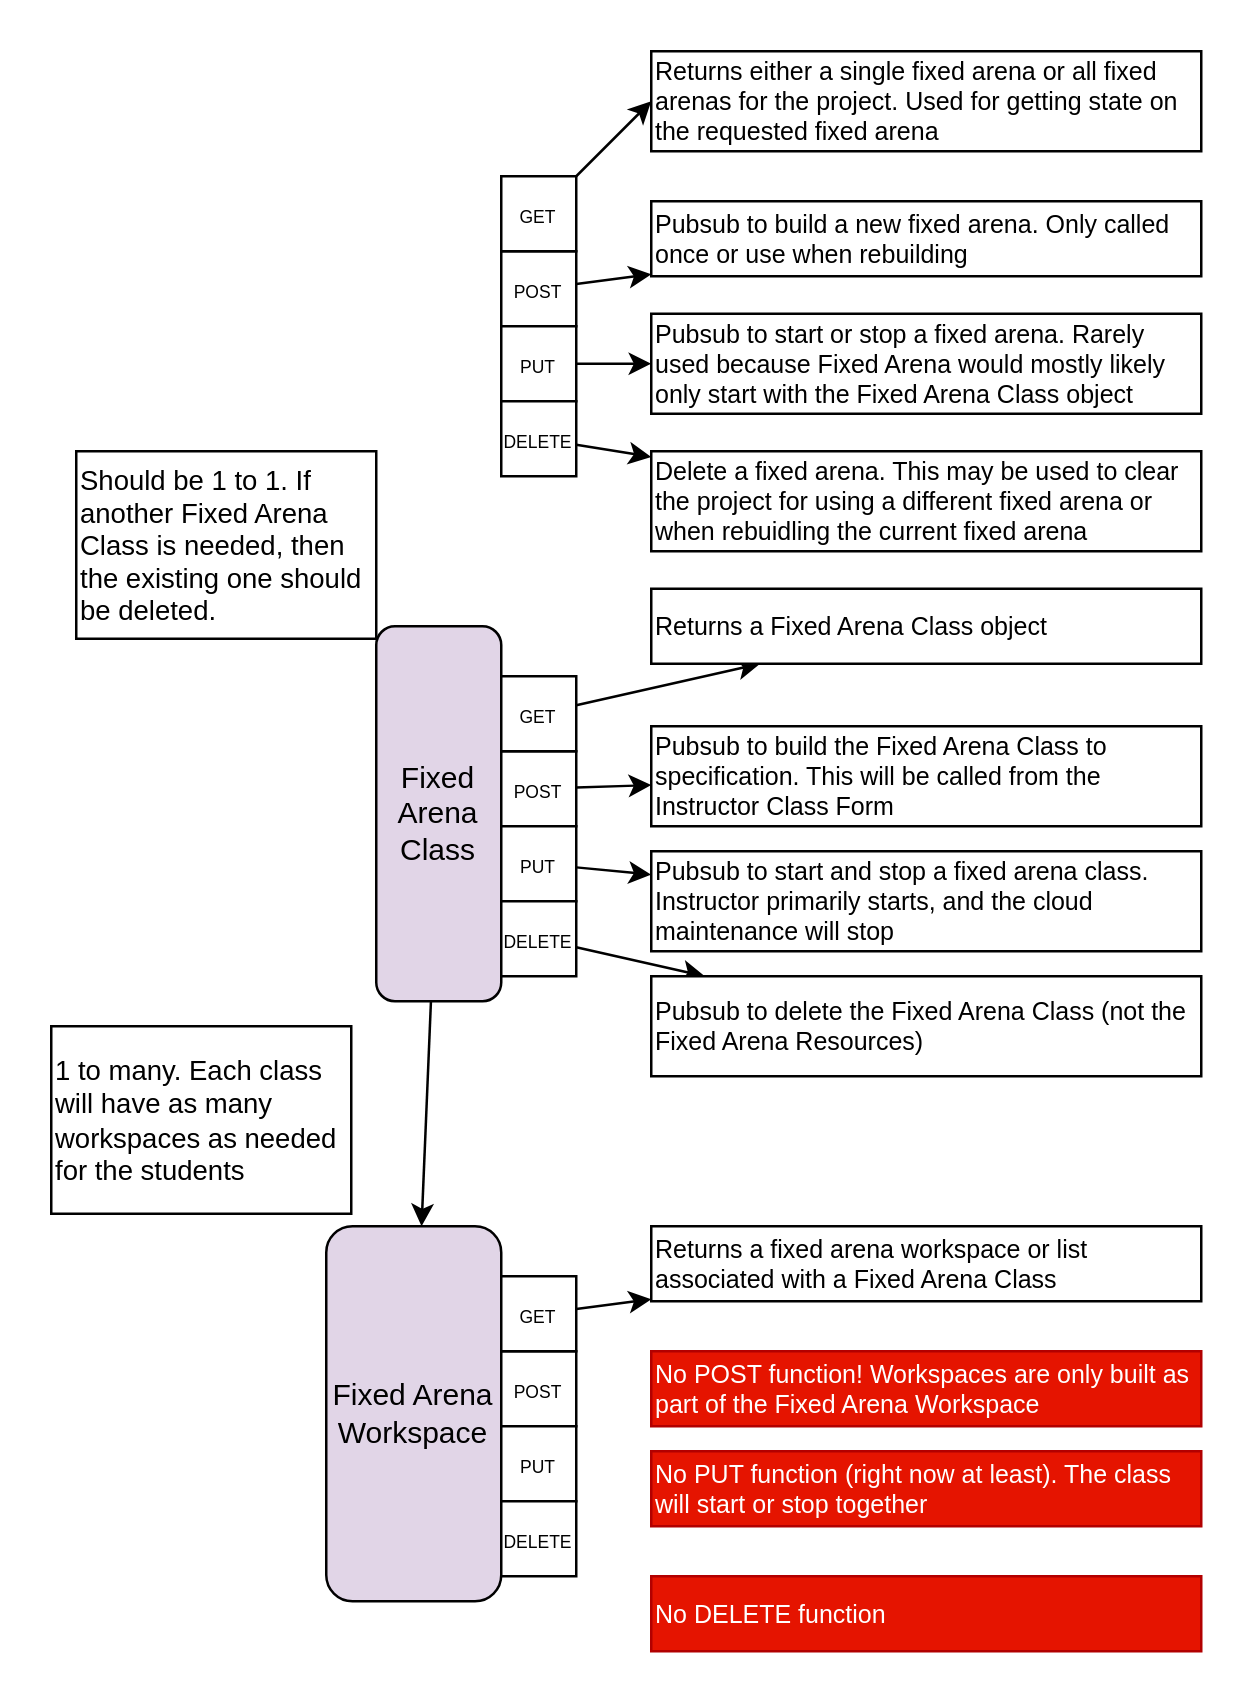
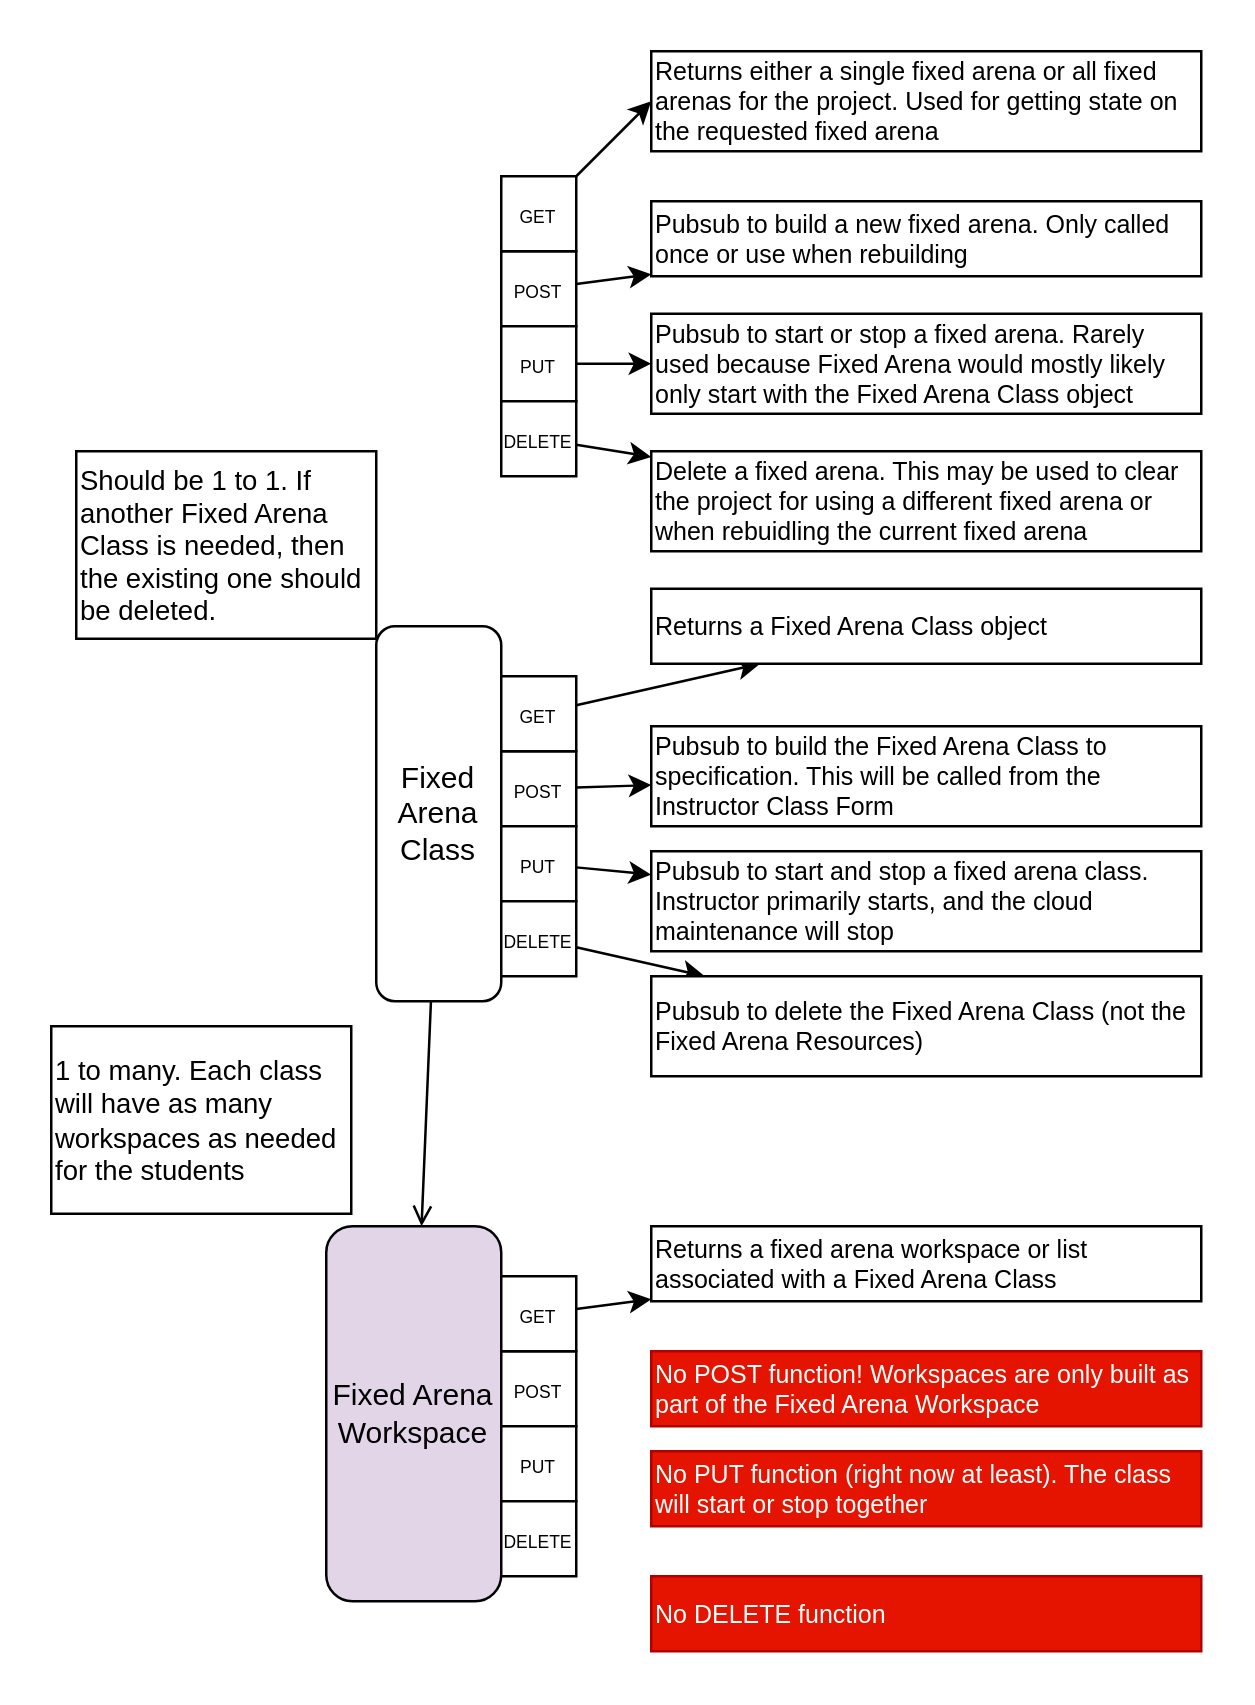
node "Fixed Arena Class": fillcolor #e1d5e7 -> #ffffff
edge "Fixed Arena Class" -> "Fixed Arena Workspace": arrowhead classic -> open
